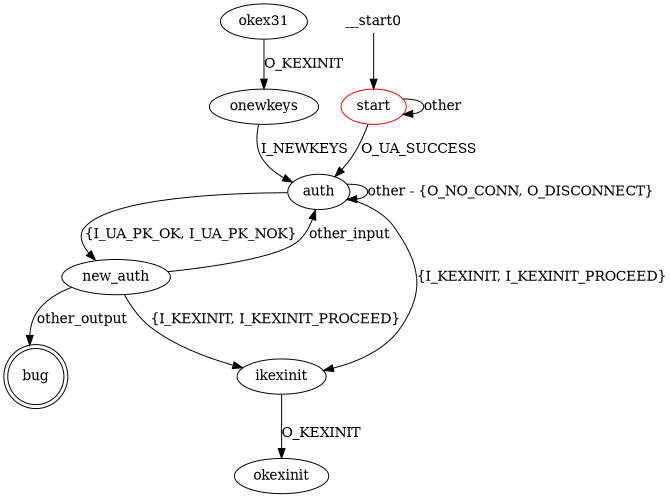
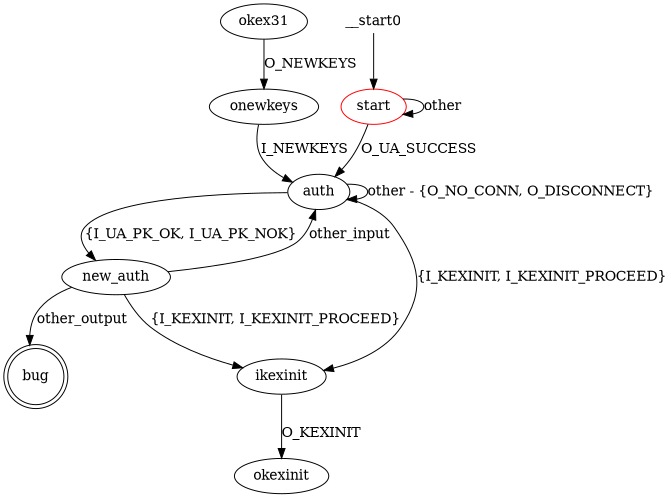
edge "okex31" -> "onewkeys": label "O_KEXINIT" -> "O_NEWKEYS"
